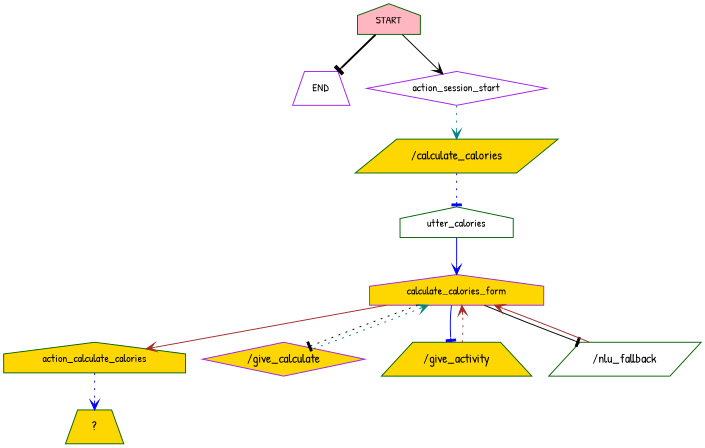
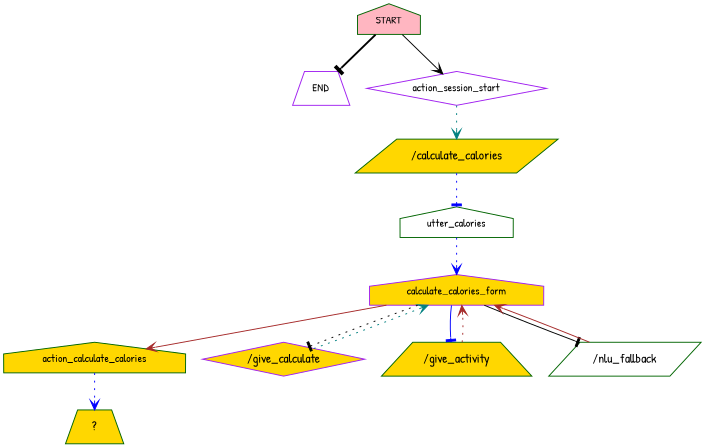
edge "utter_calories" -> "calculate_calories_form": style solid -> dotted
